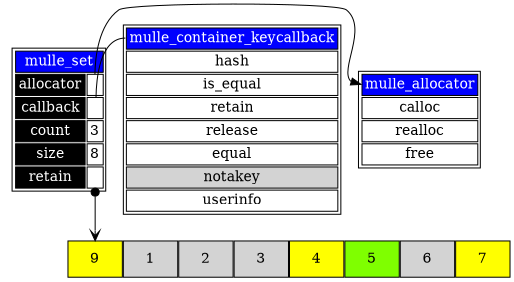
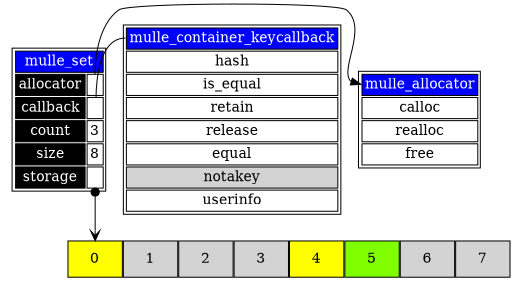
node "mulle_set": text "retain" -> "storage"
node "9": label "9" -> "0"
node "7": fillcolor yellow -> lightgray
